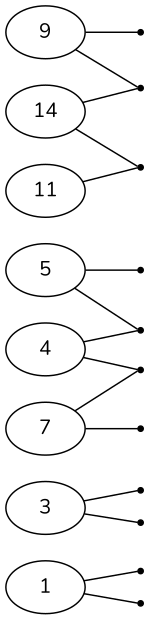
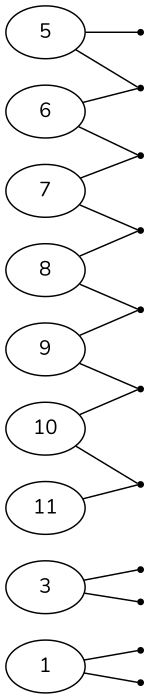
node "14": label "14" -> "10"
node "8": added
node "4": label "4" -> "6"
